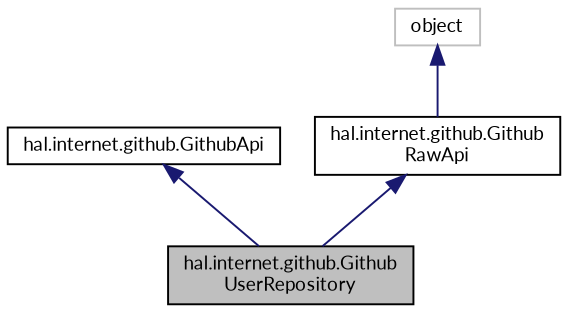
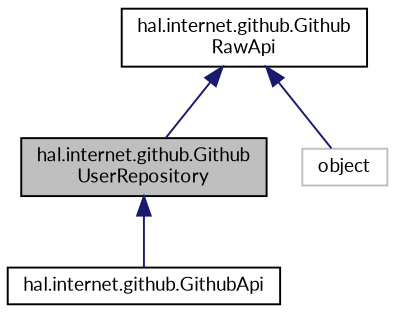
edge "hal.internet.github.Github RawApi" -> "object": reversed
edge "hal.internet.github.Github UserRepository" -> "hal.internet.github.GithubApi": reversed
